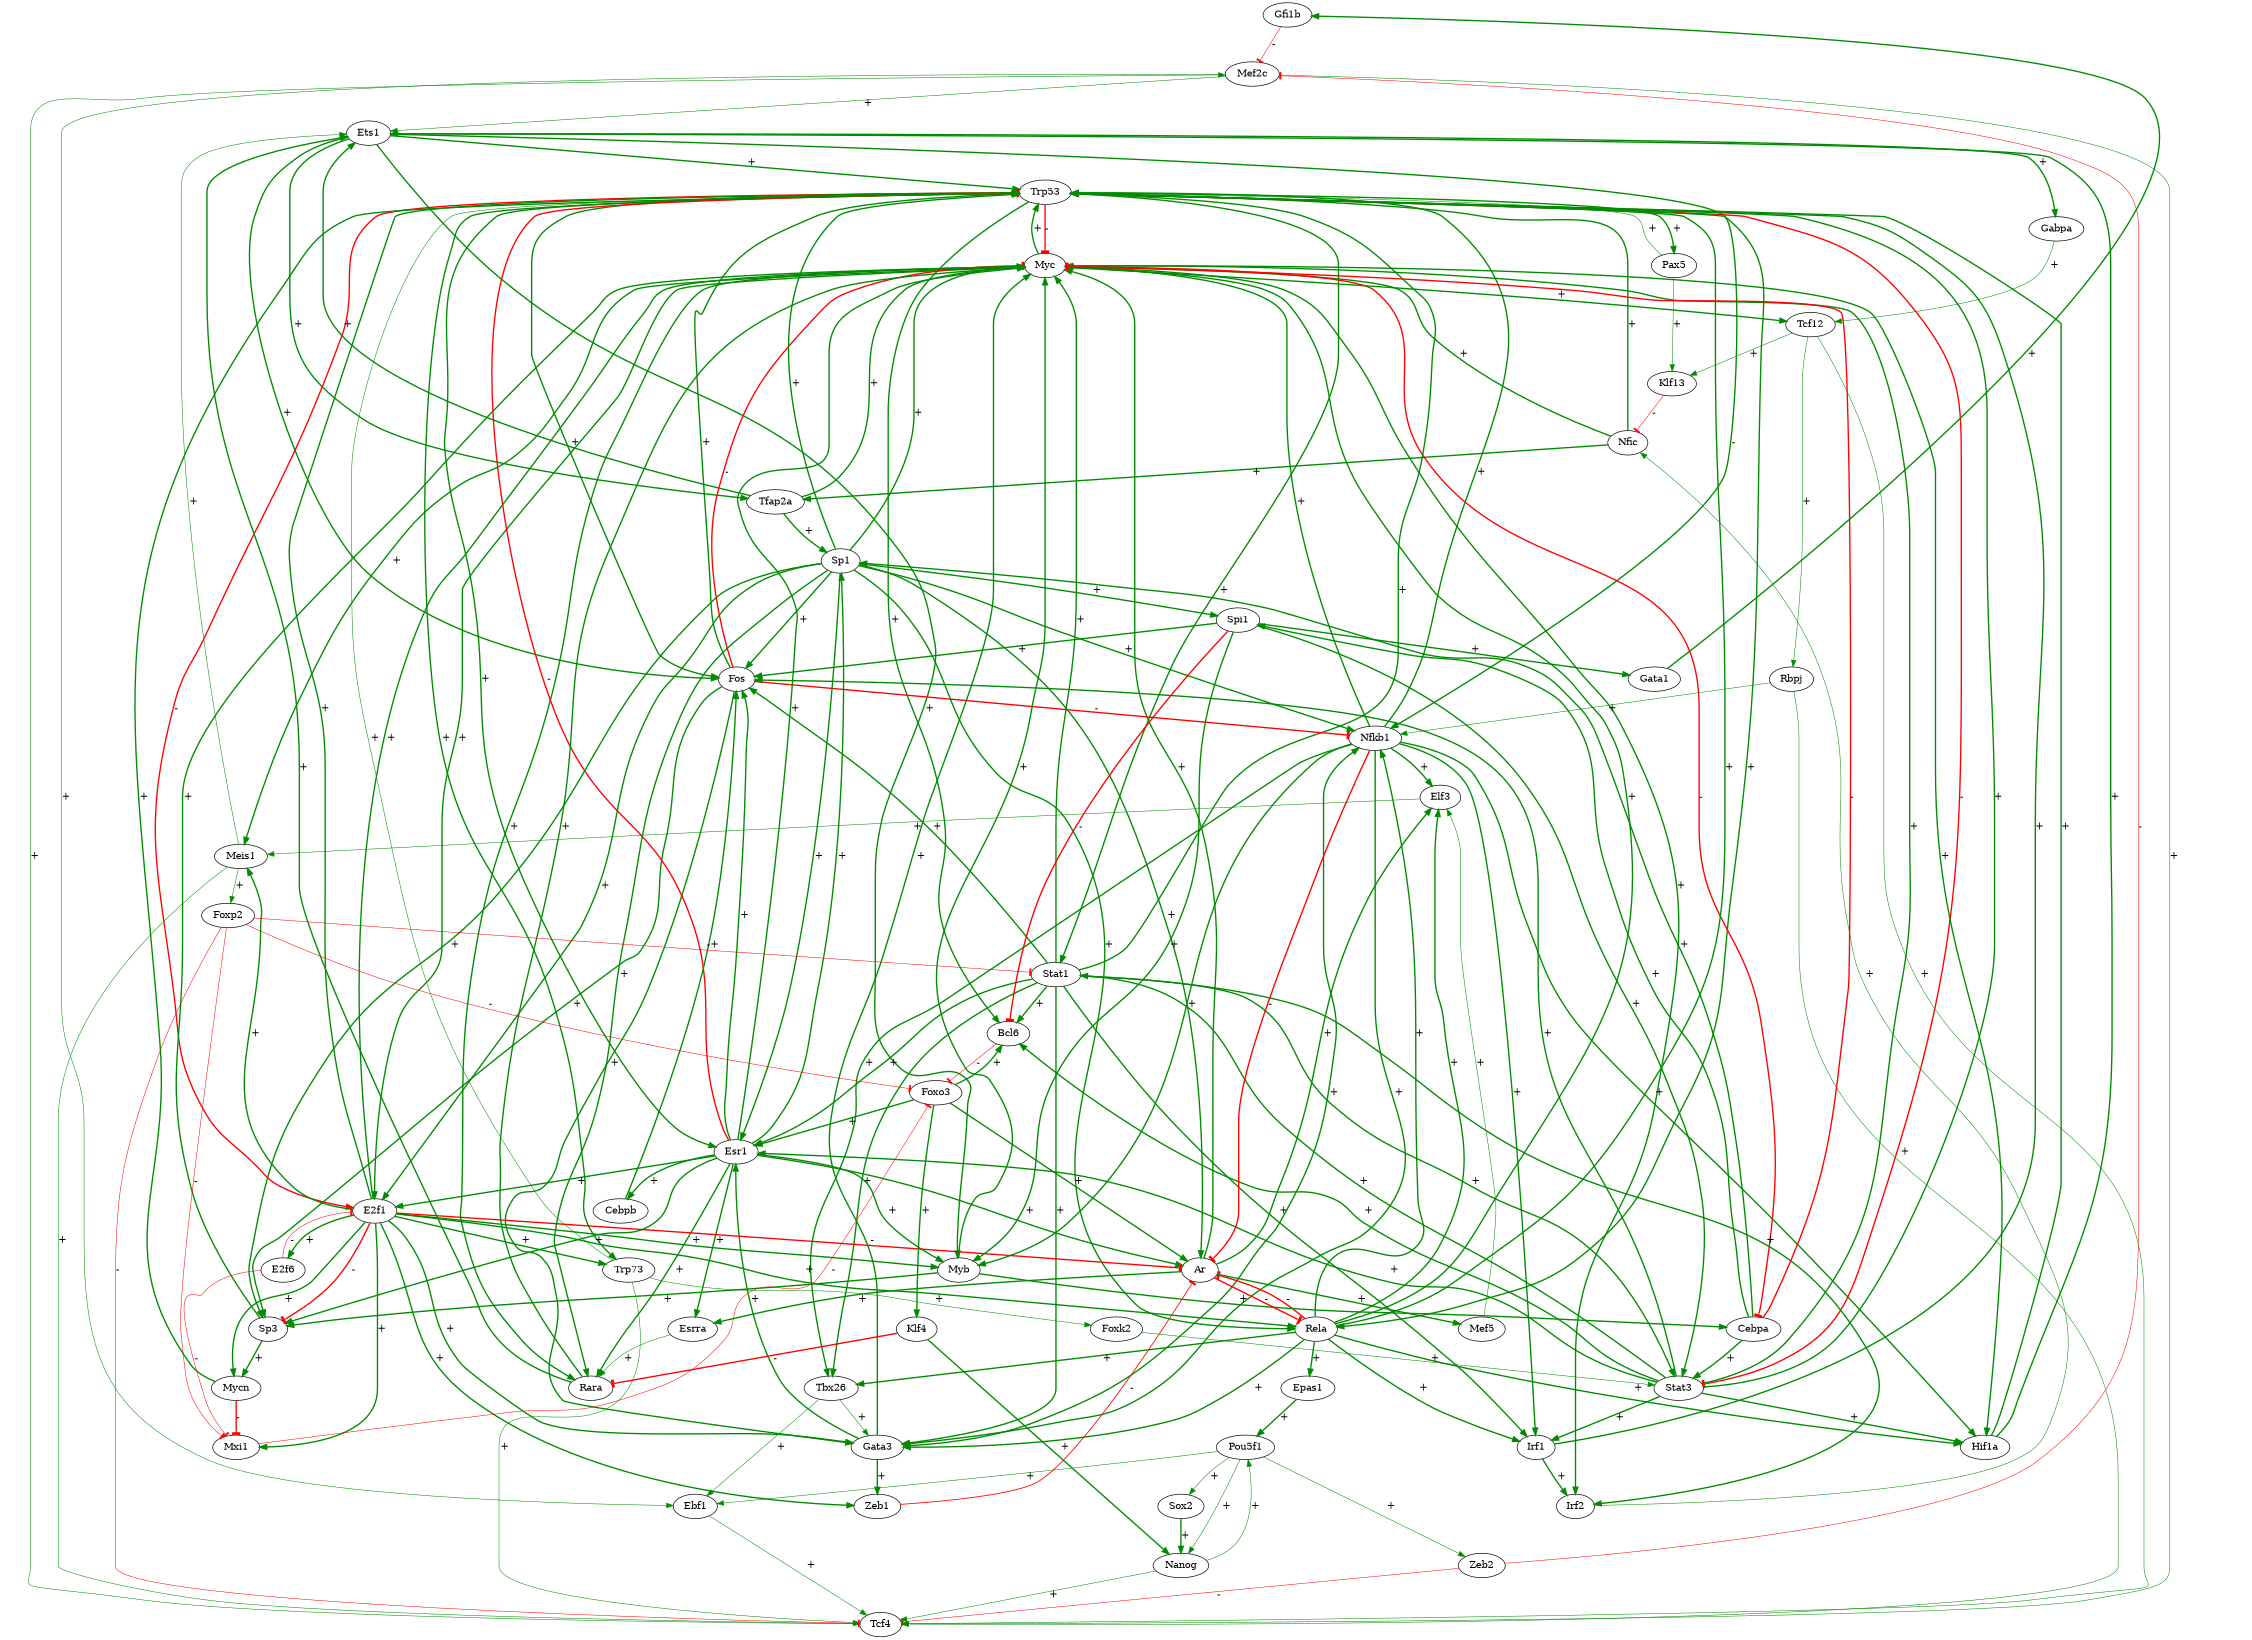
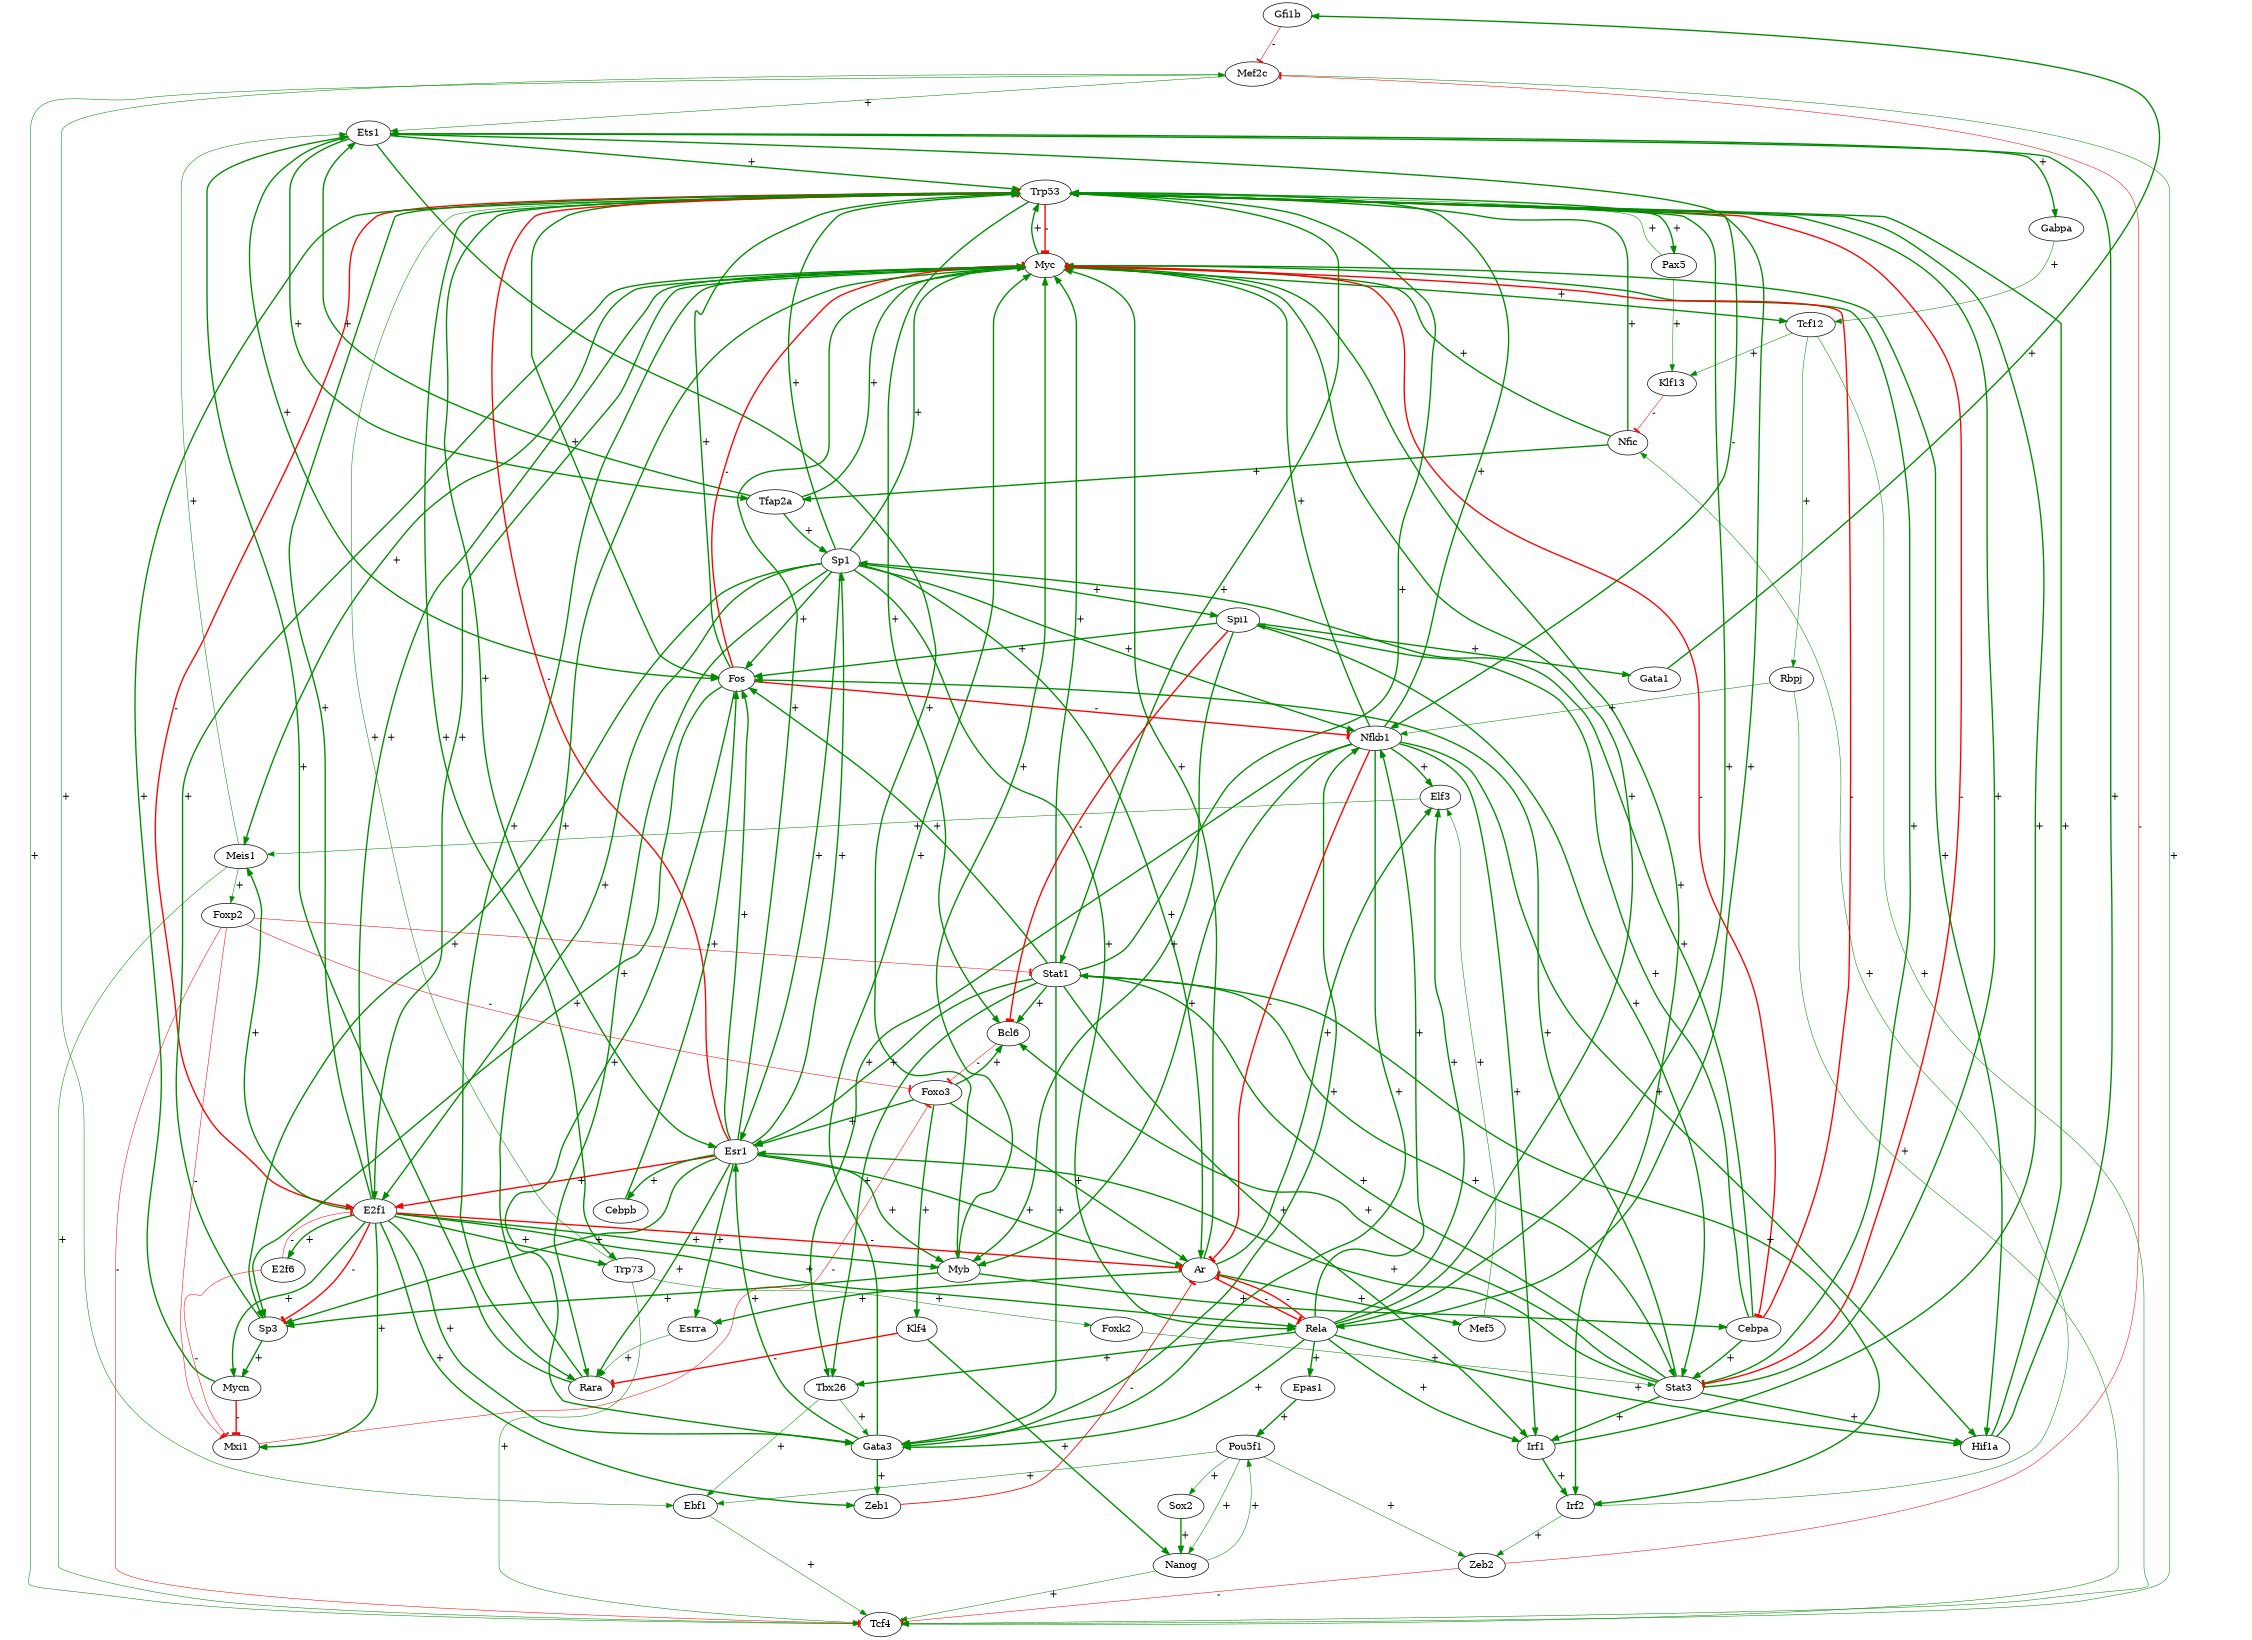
edge "Esr1" -> "E2f1": color green4 -> red
edge "Irf2" -> "Zeb2": added, label "+"
